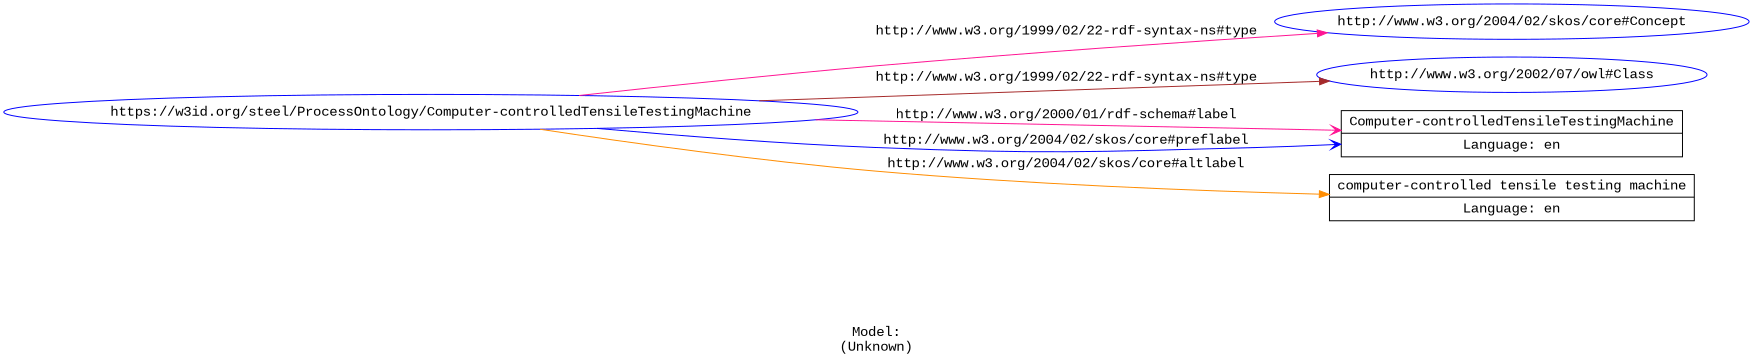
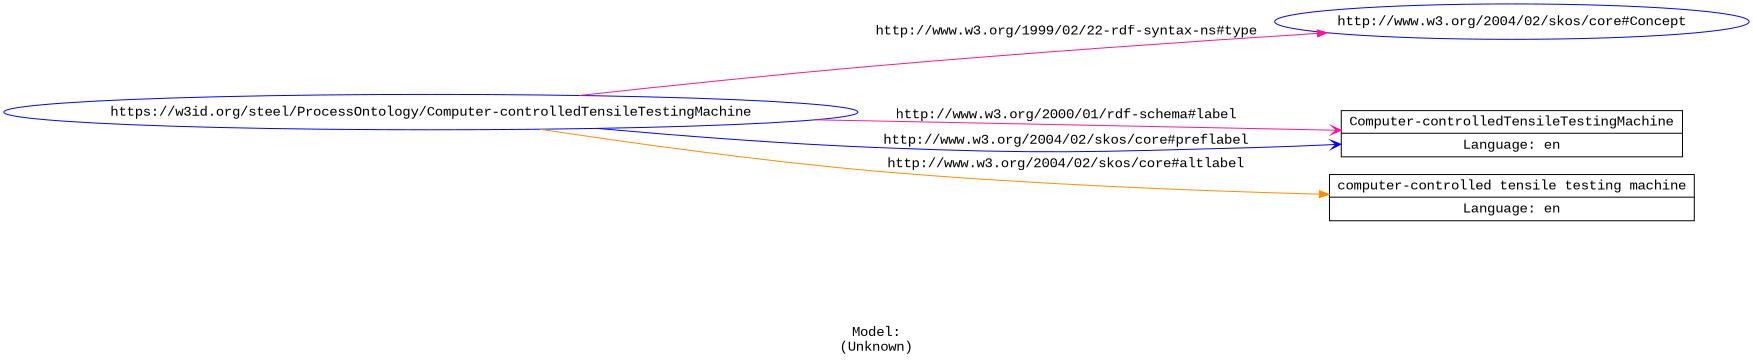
node "http://www.w3.org/2002/07/owl#Class": removed
